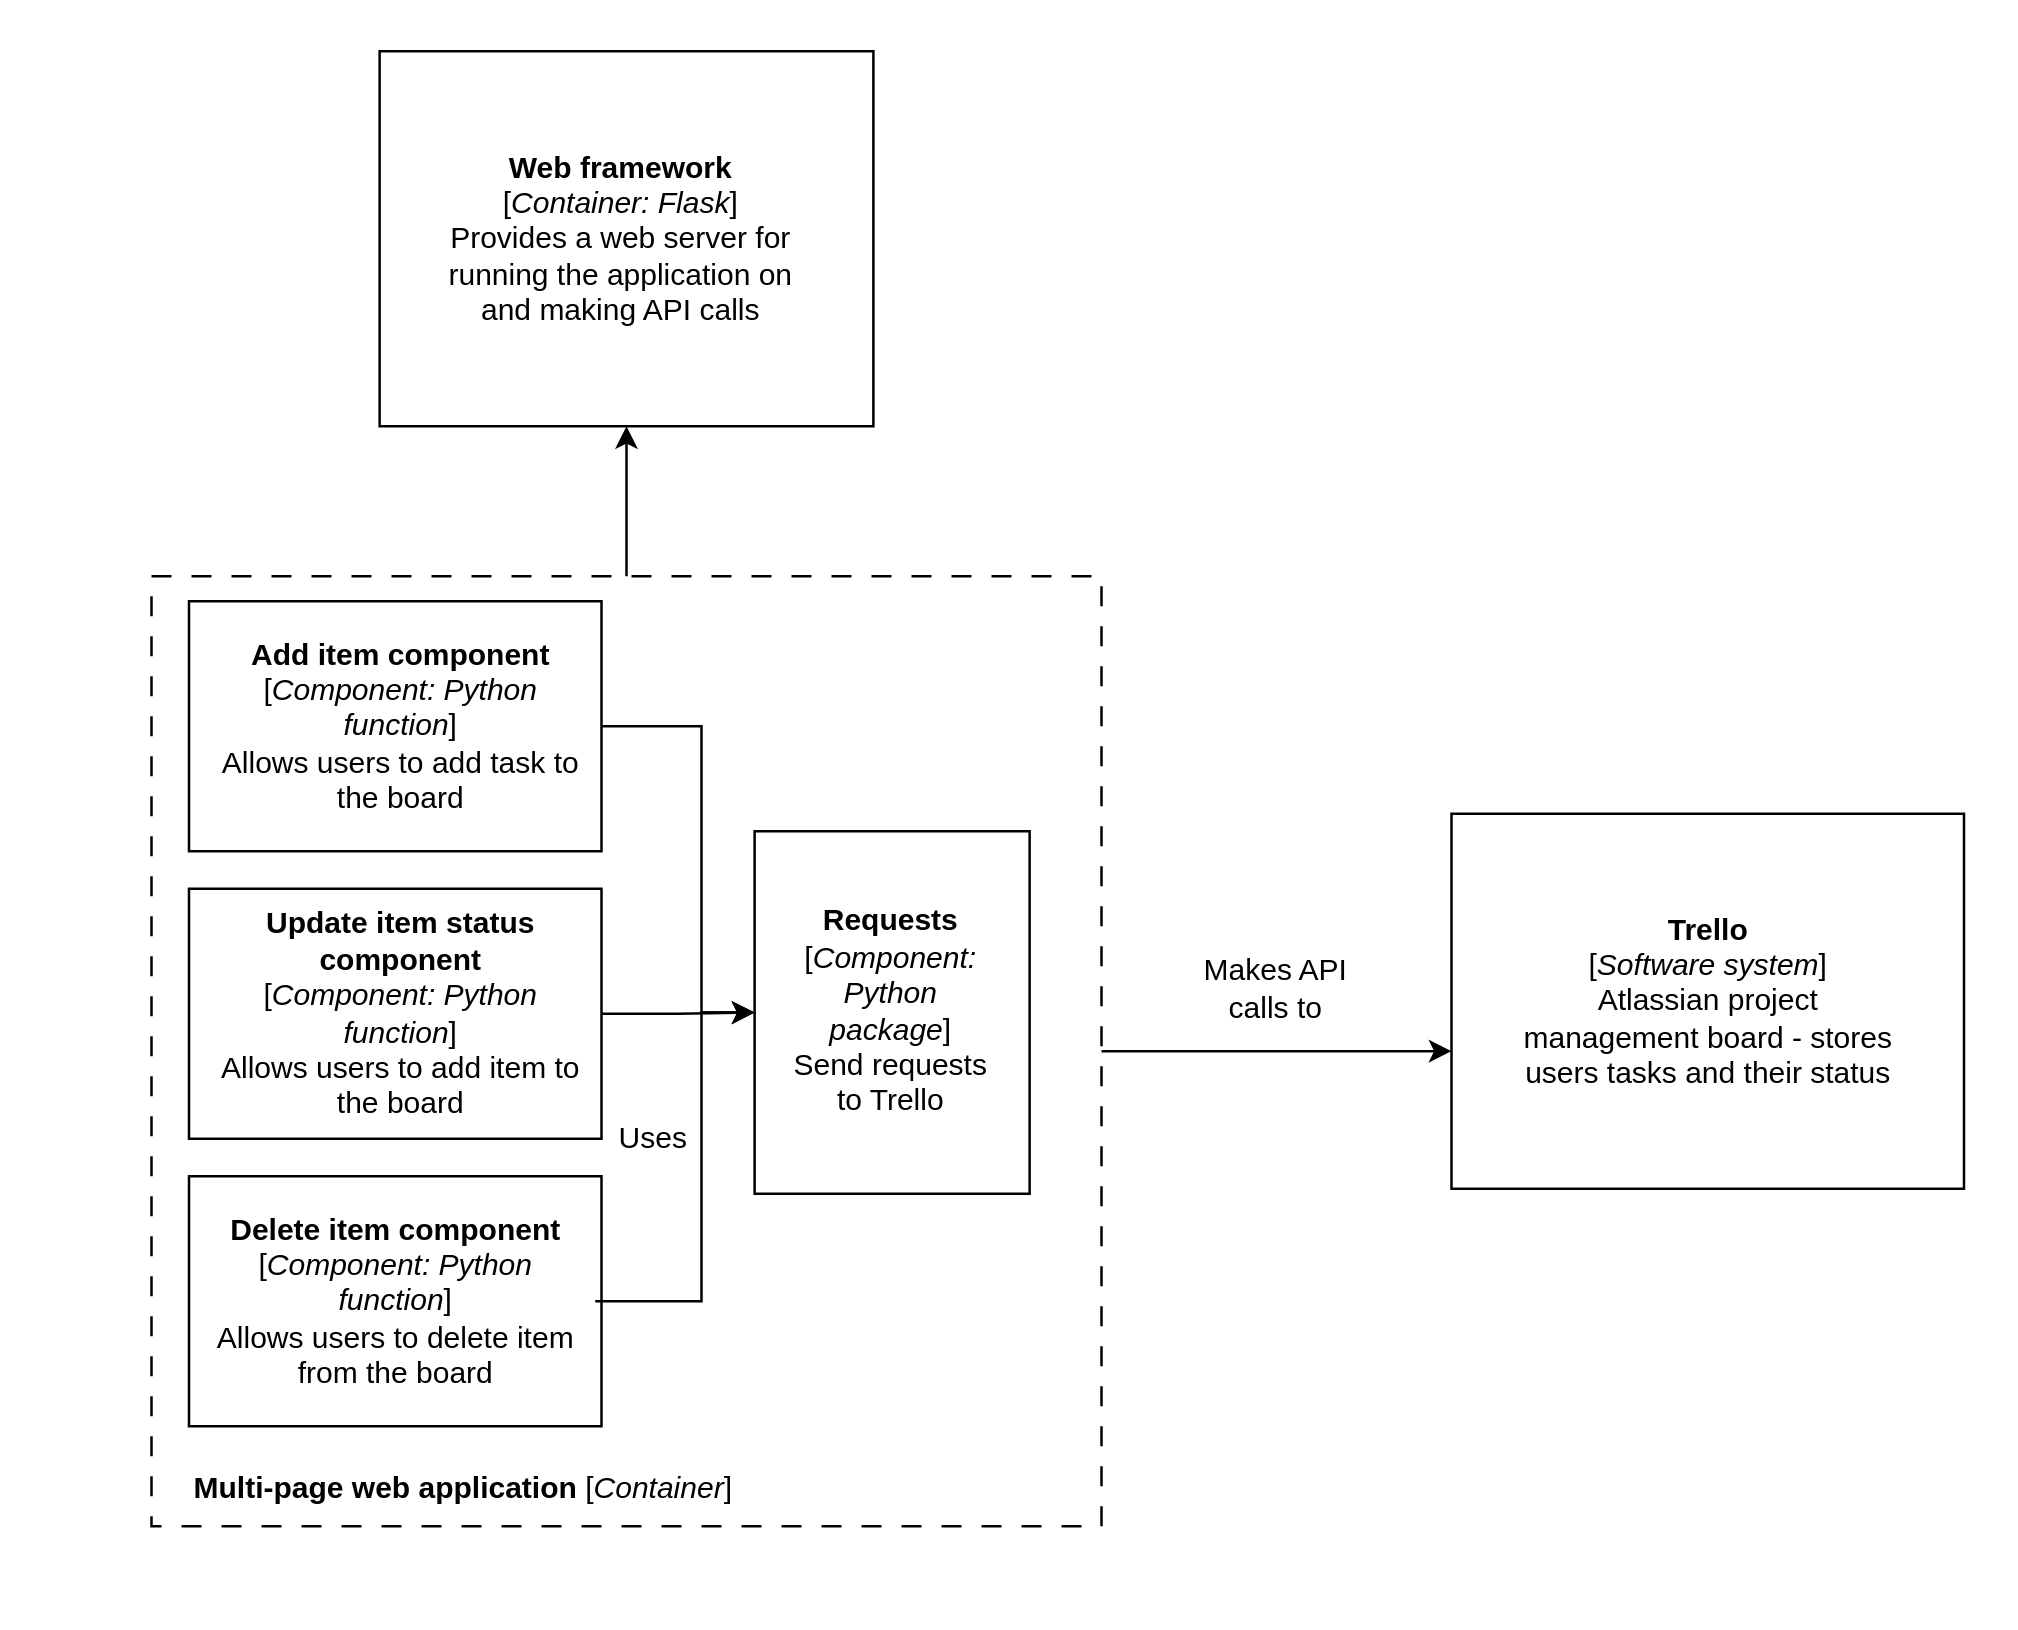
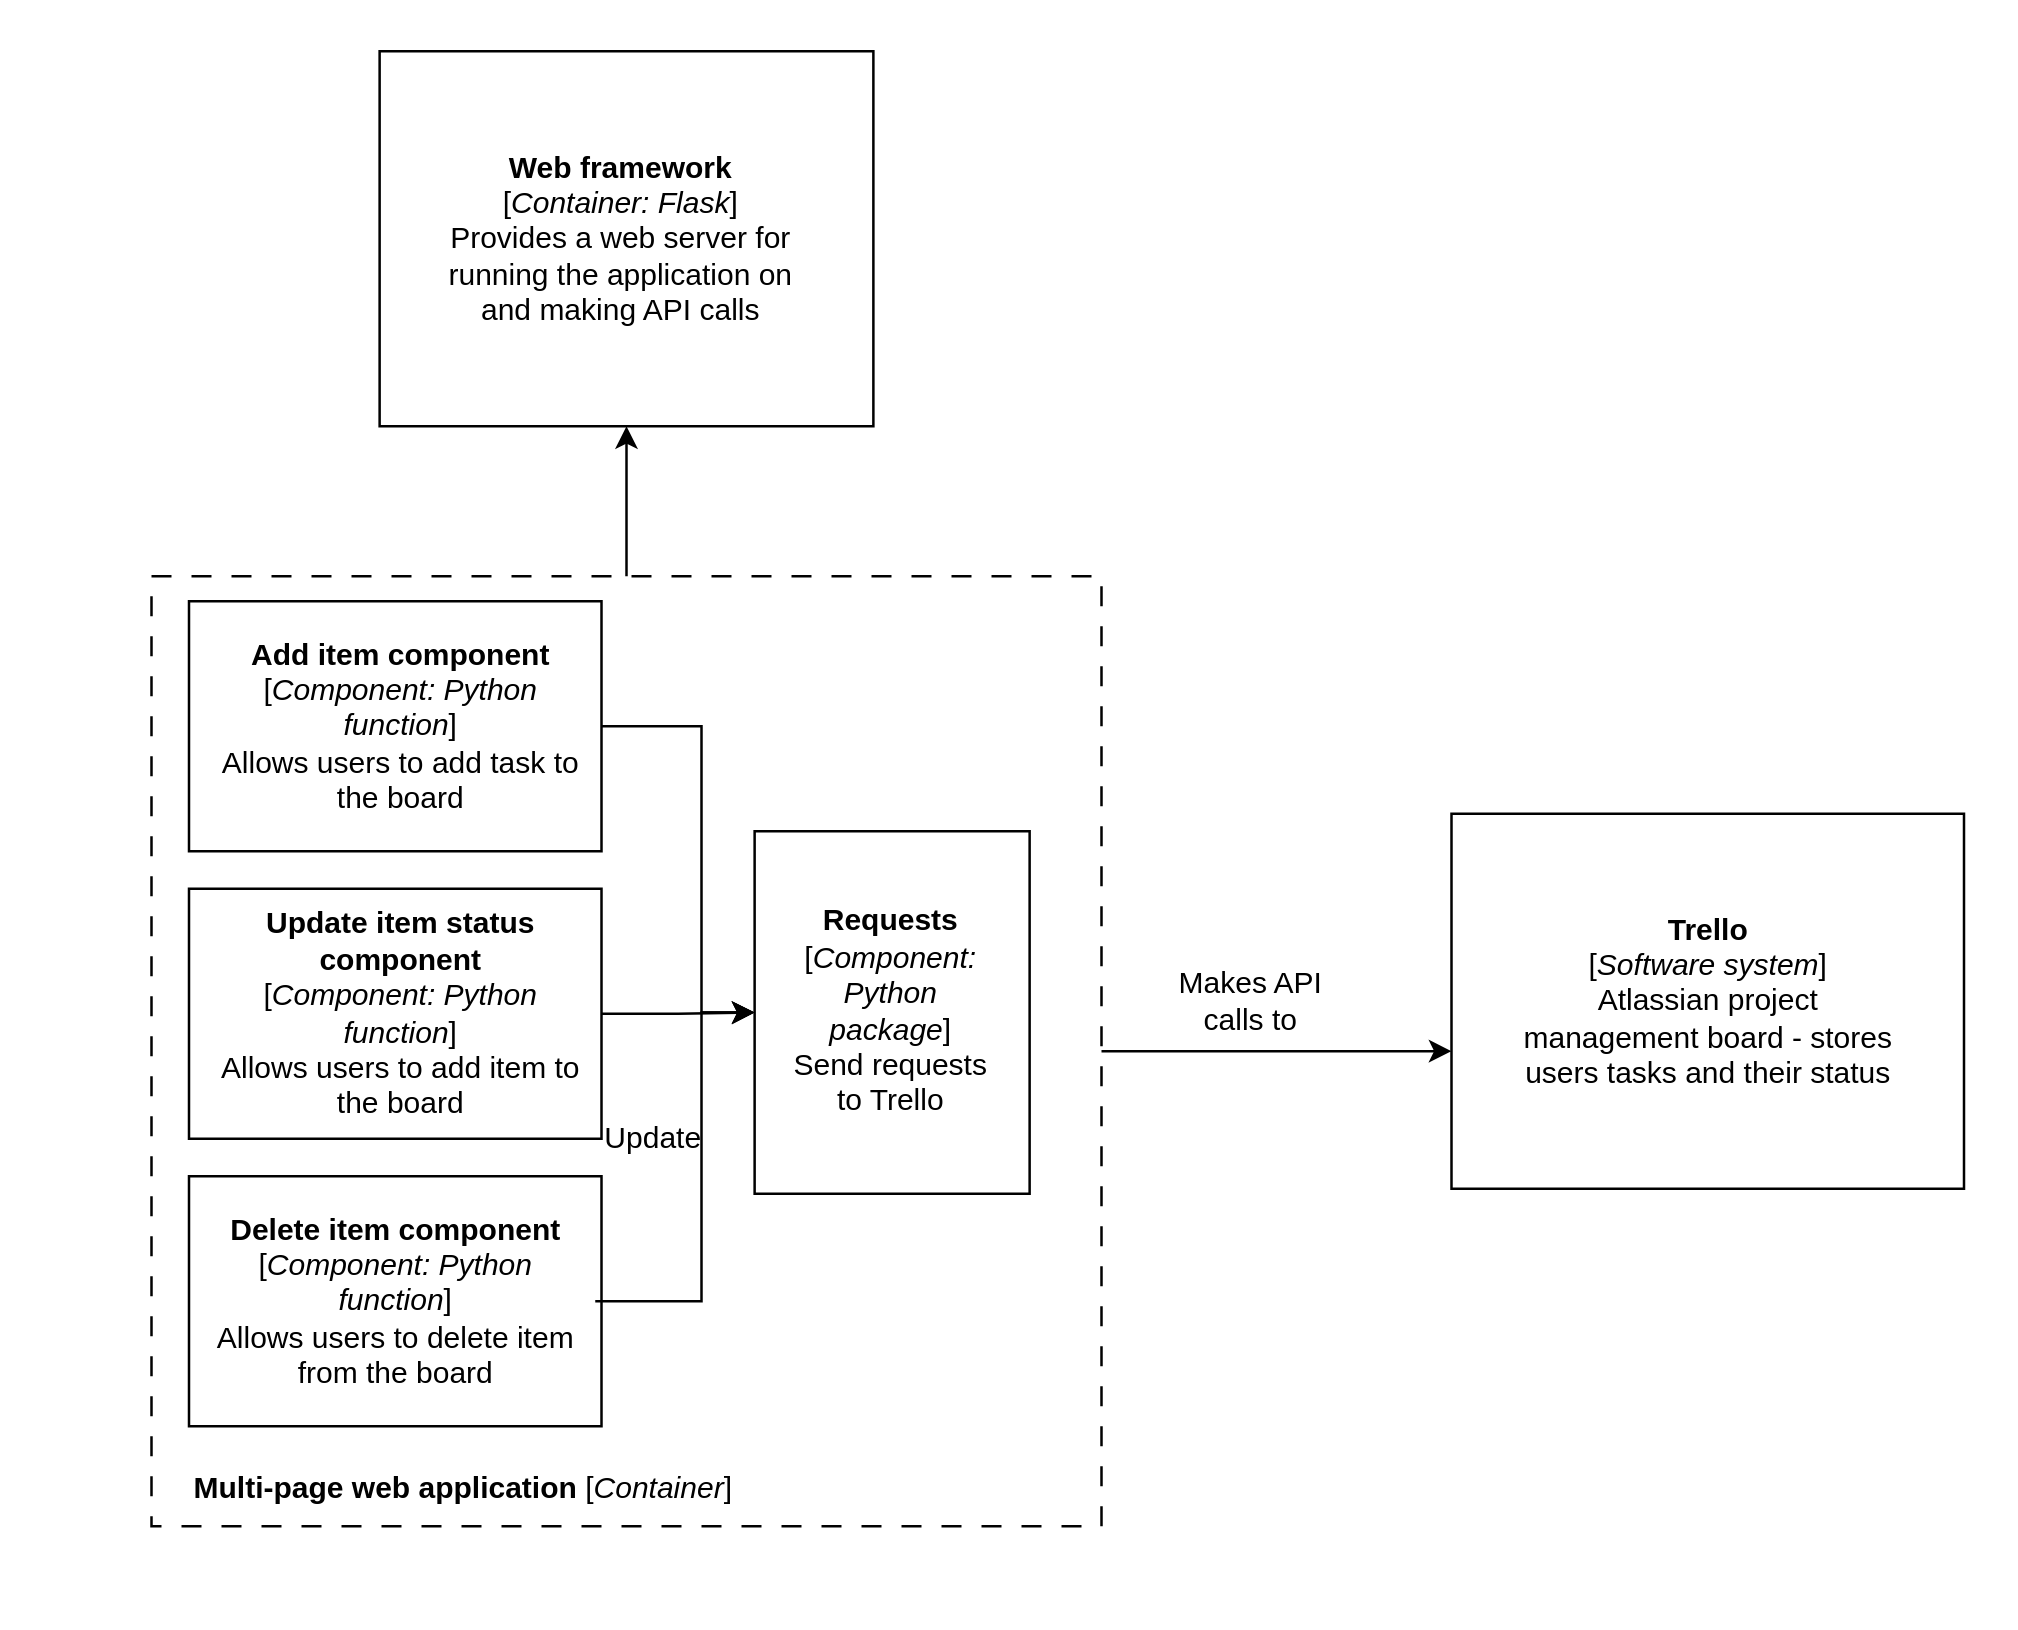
node "Makes API calls to": moved (1276, 989) -> (1251, 1001)
node "Uses": label "Uses" -> "Update"
